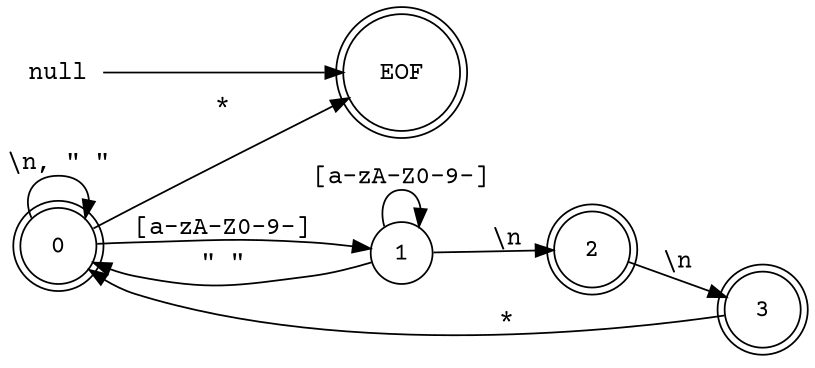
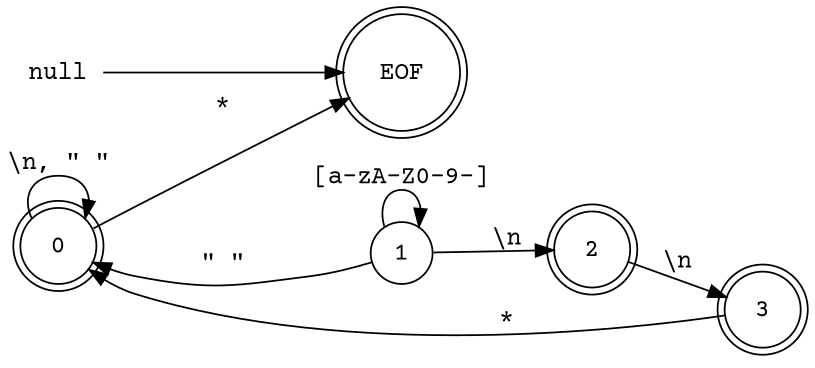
edge "0" -> "1": removed, label "[a-zA-Z0-9-]"
